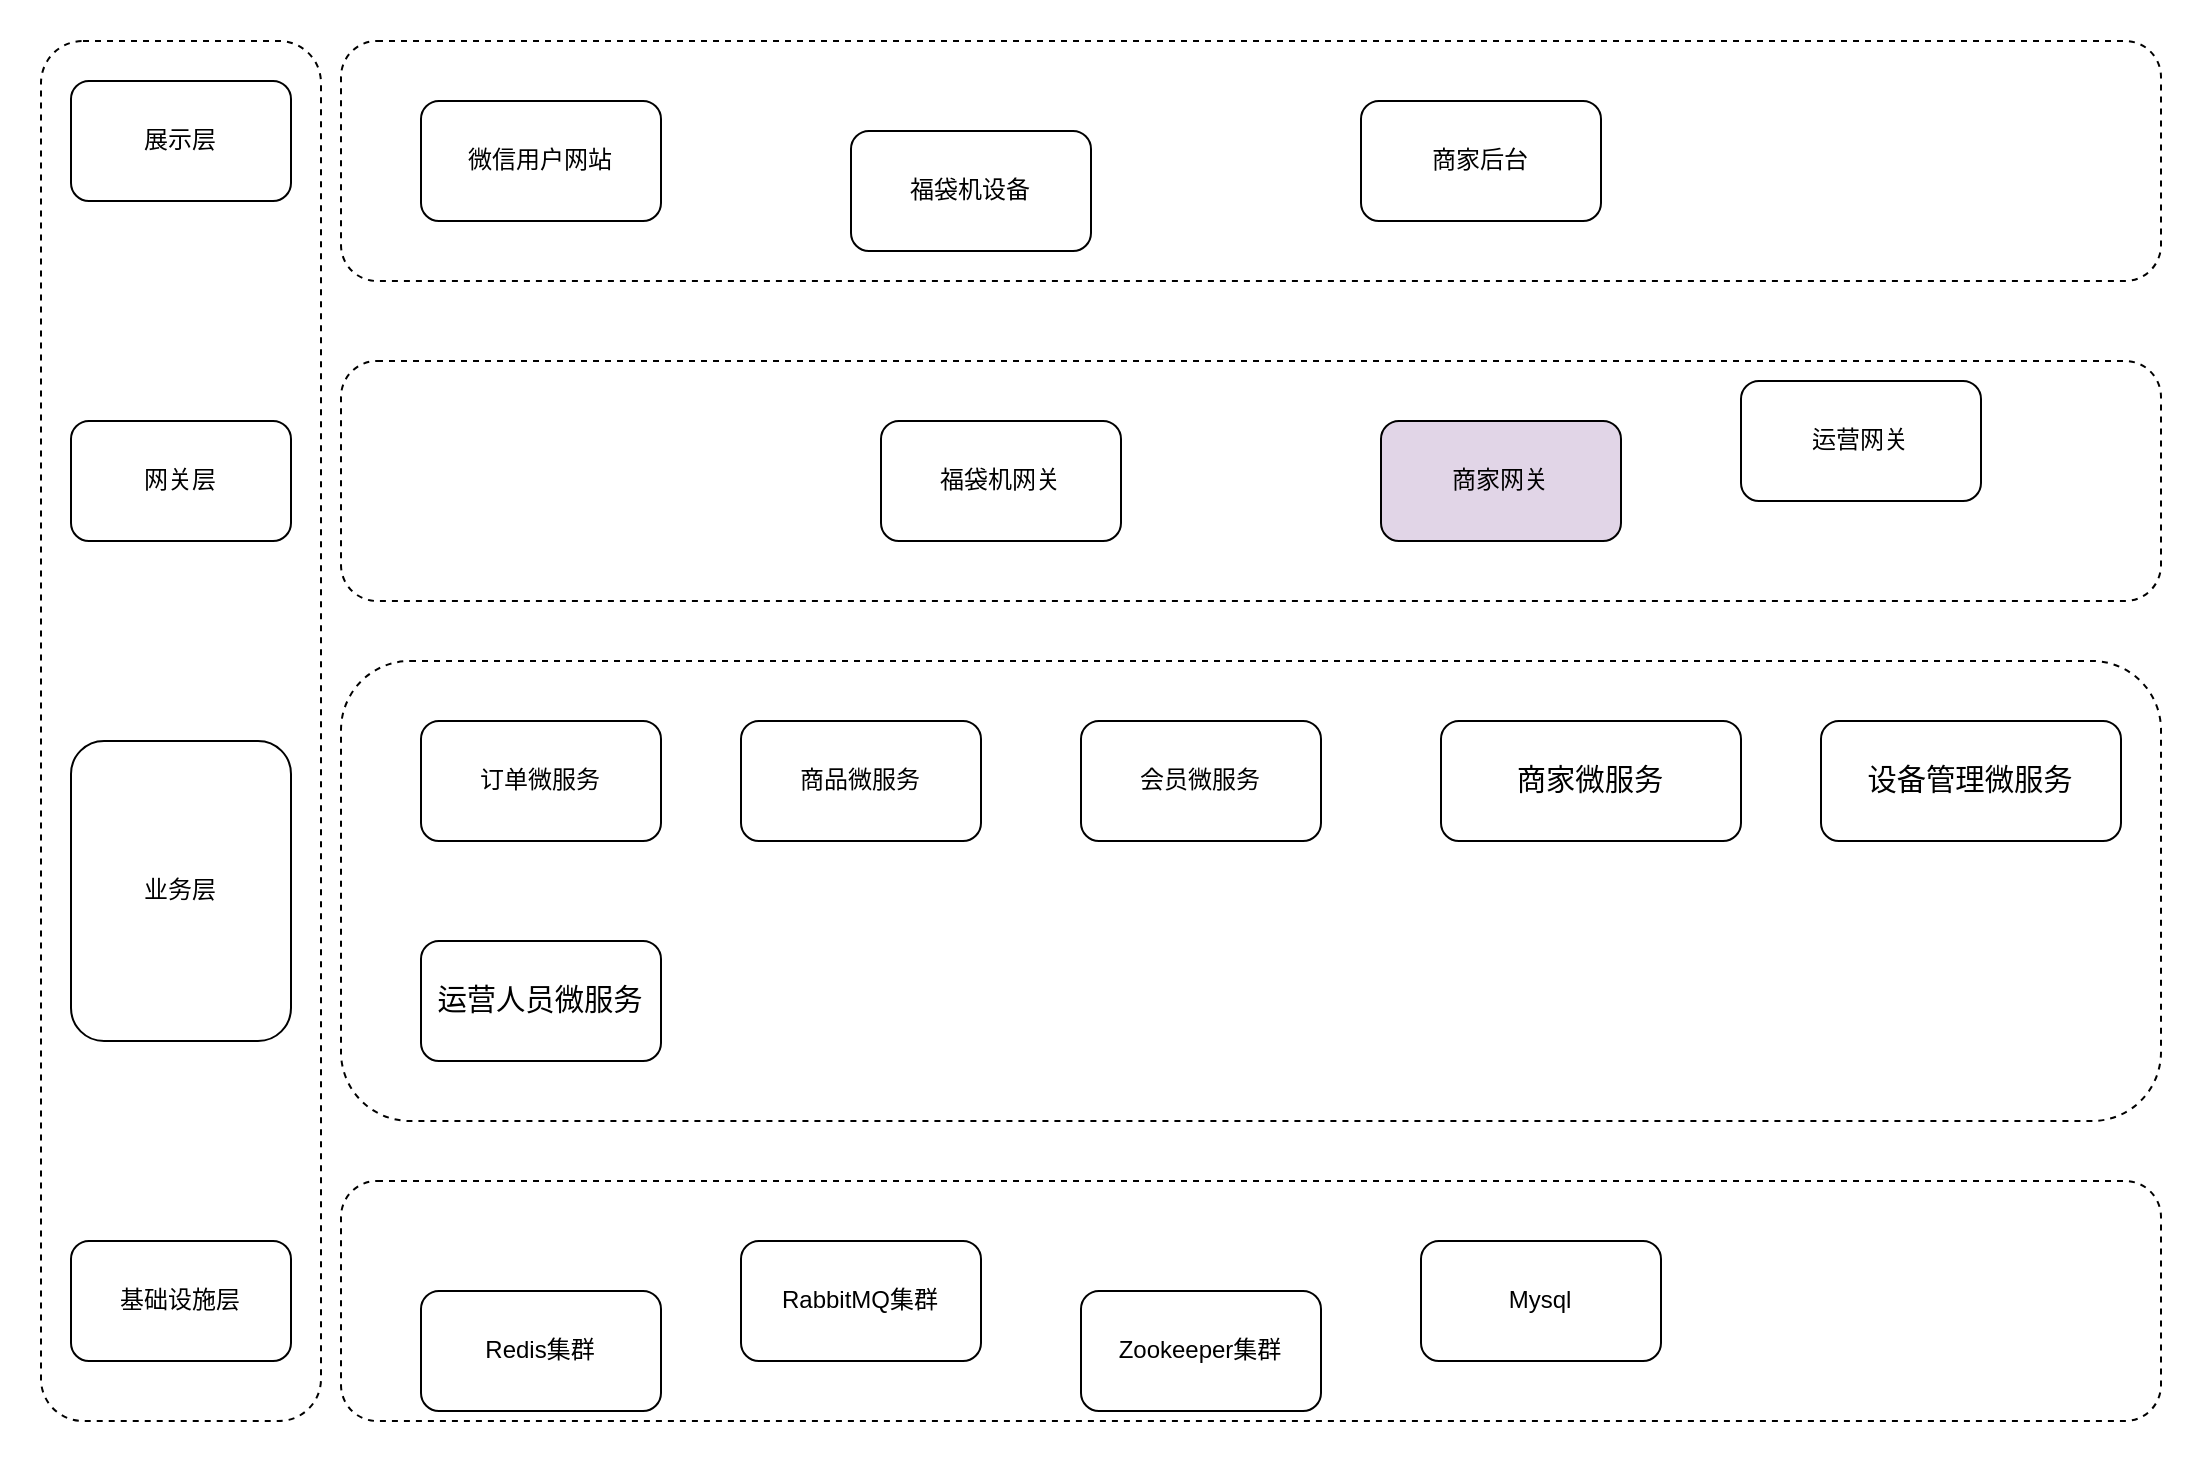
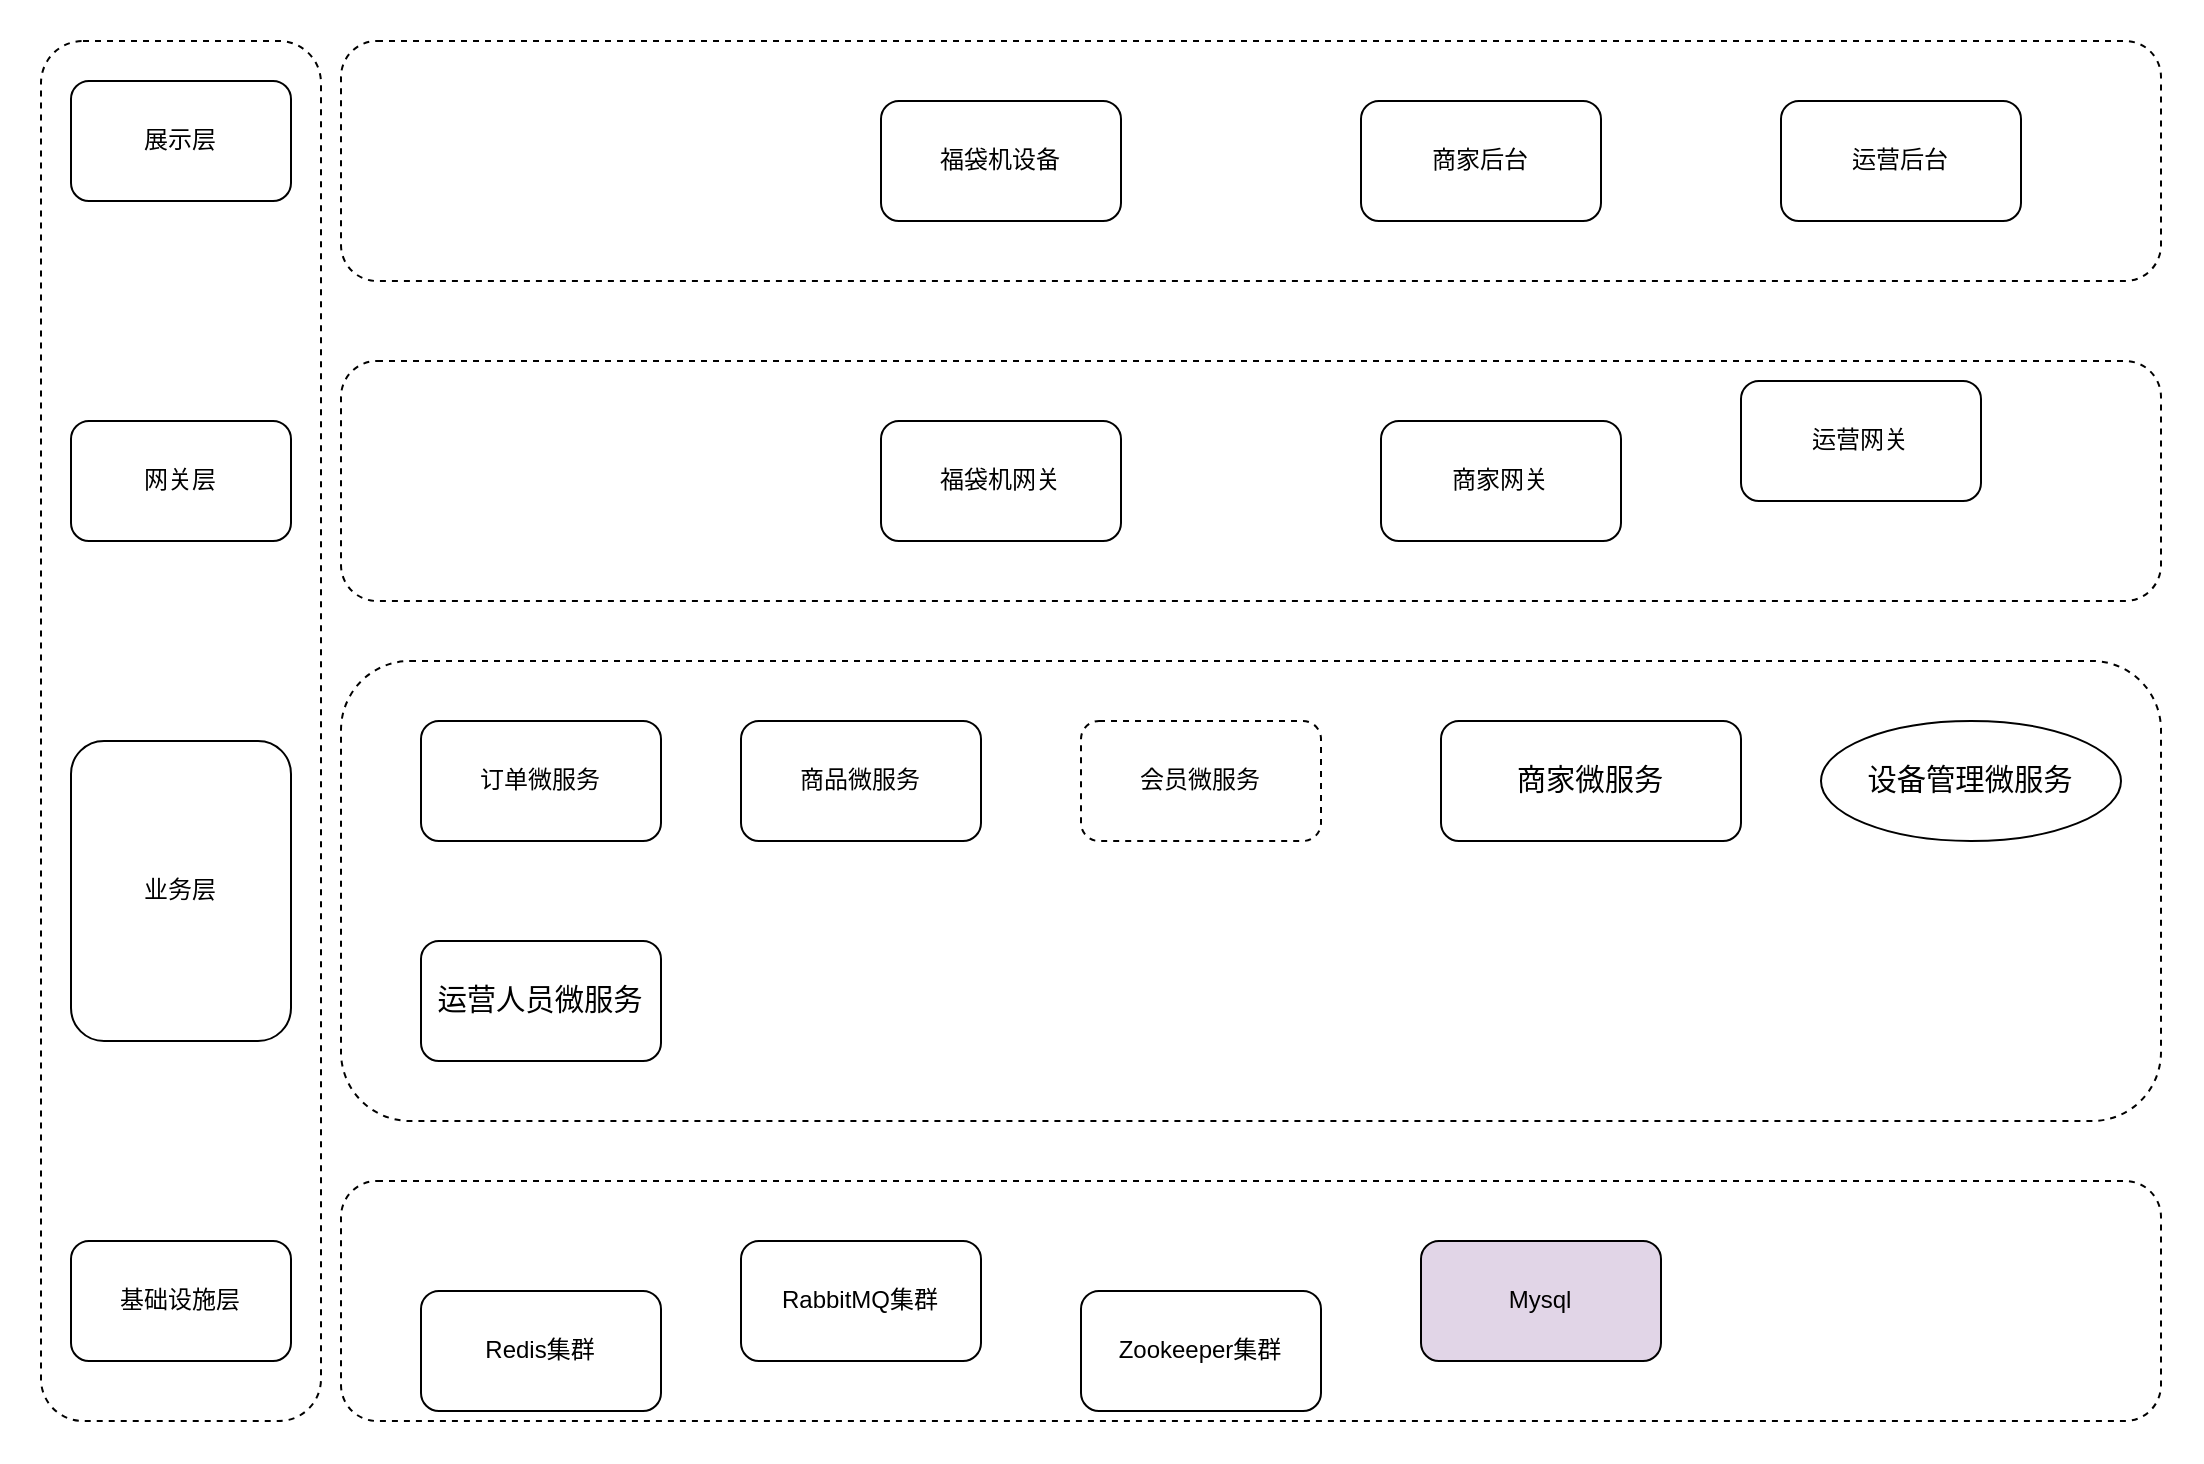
node "微信用户网站": removed
node "运营后台": added
node "福袋机设备": moved (971, 191) -> (1001, 161)
node "商家网关": fillcolor #e1d5e7 -> #ffffff
node "会员微服务": style solid -> dashed
node "设备管理微服务": shape rounded rectangle -> ellipse
node "Mysql": fillcolor #ffffff -> #e1d5e7
